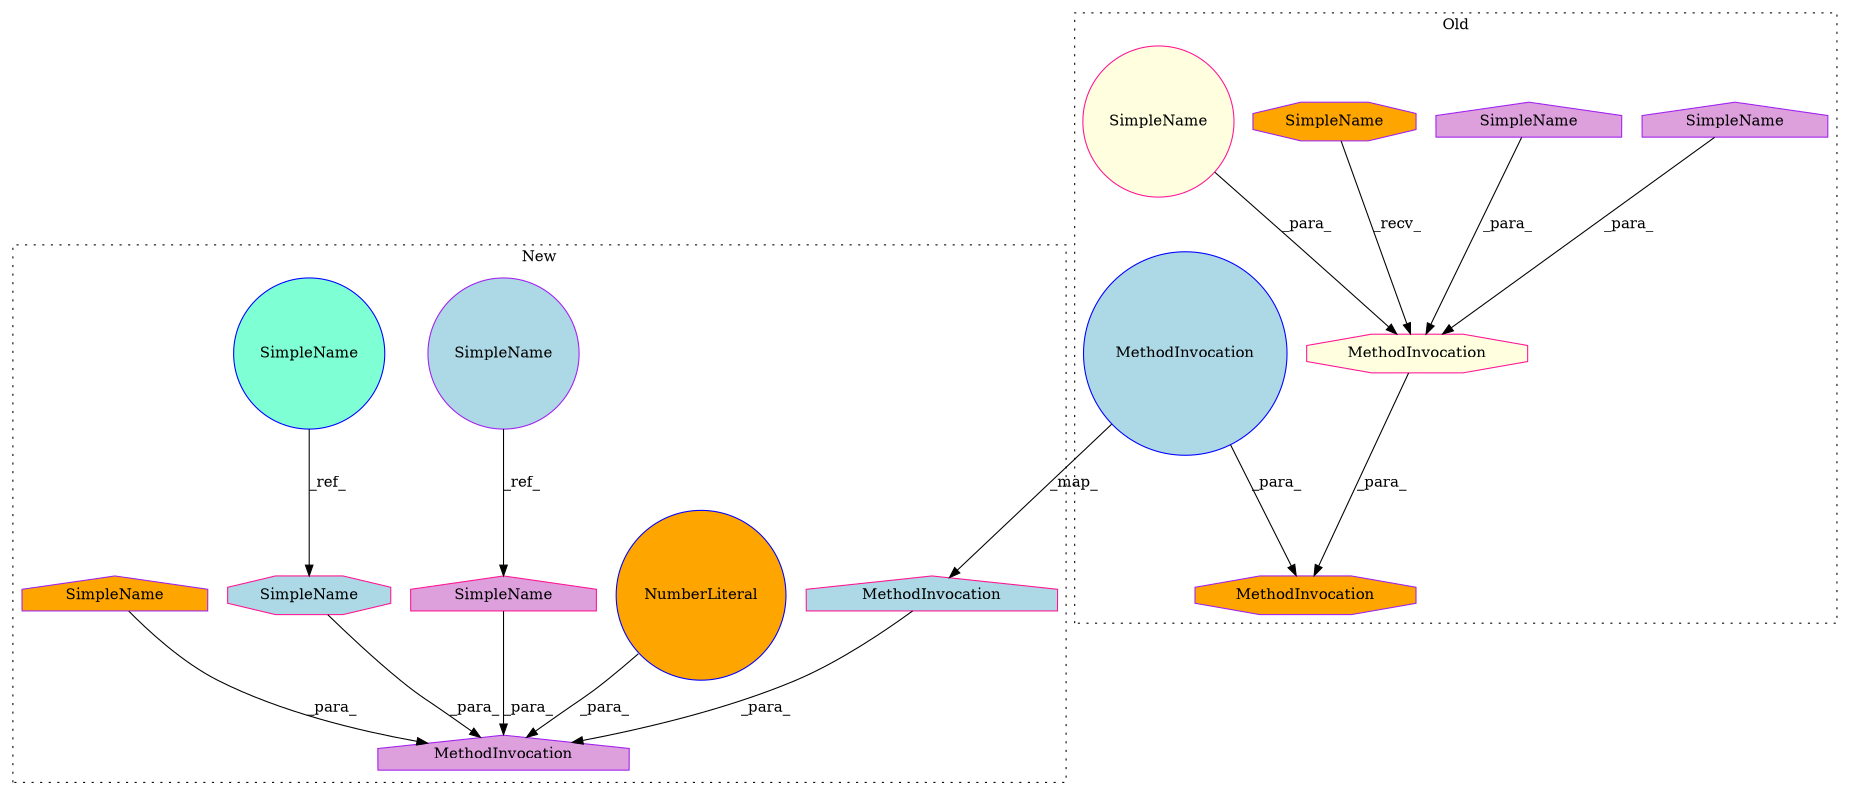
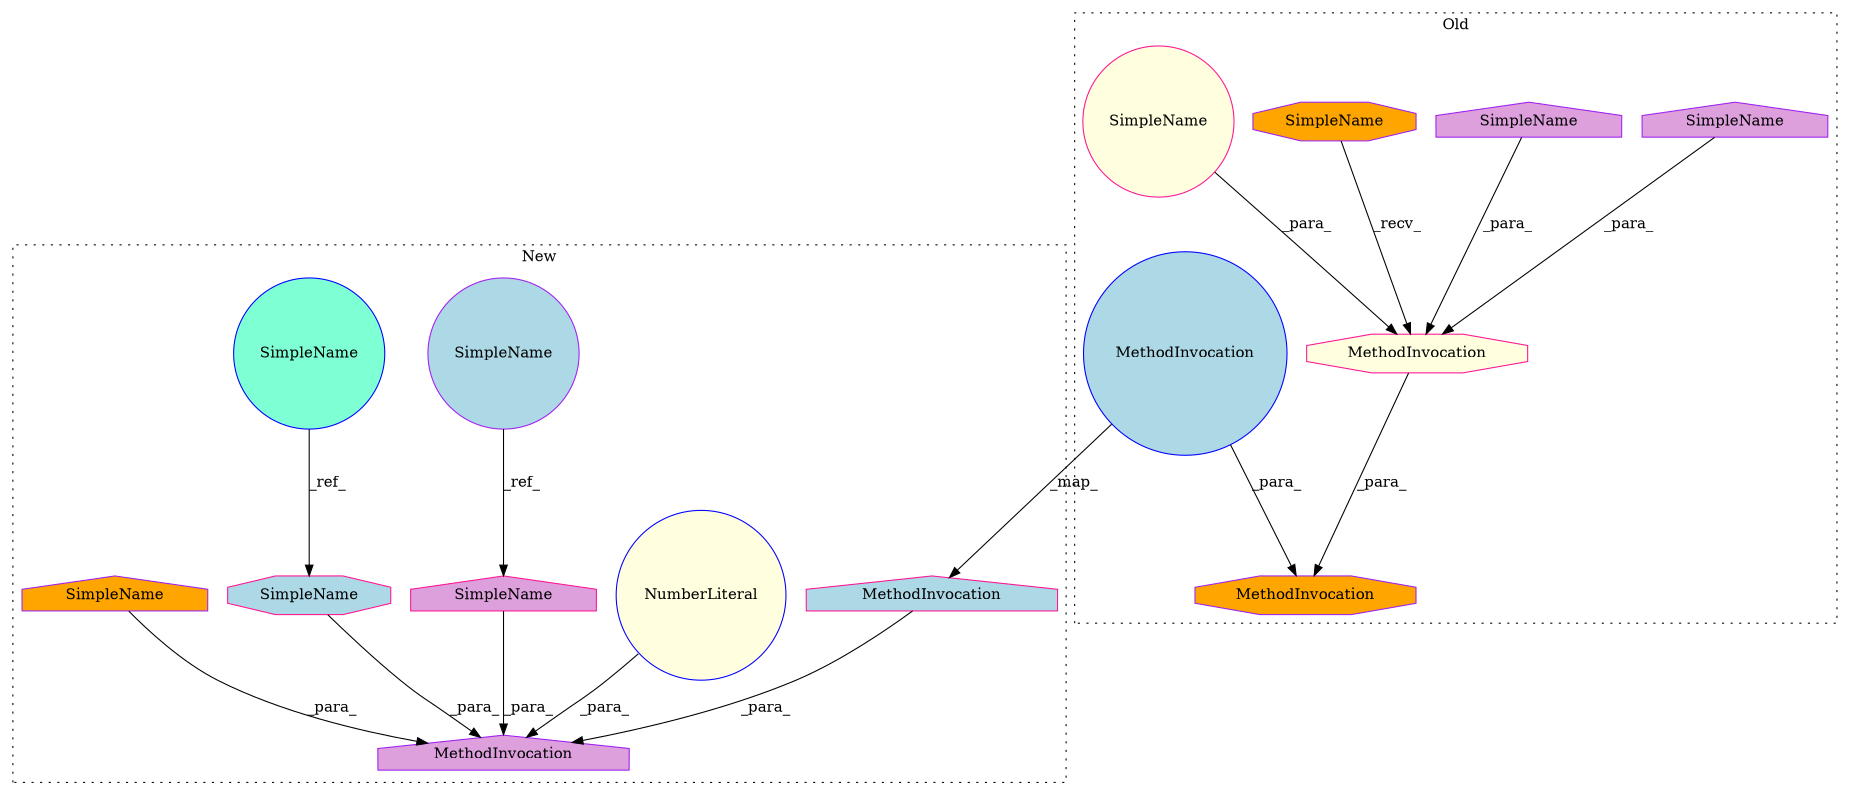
node "NumberLiteral": fillcolor orange -> lightyellow
